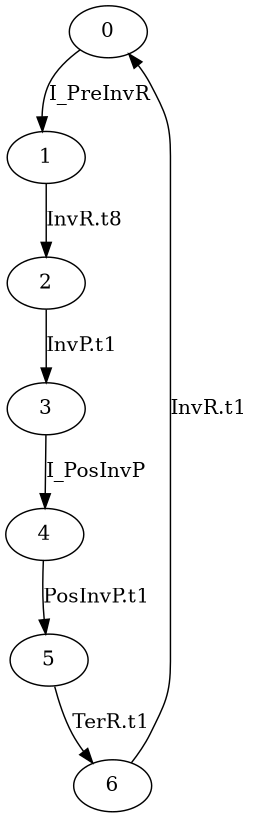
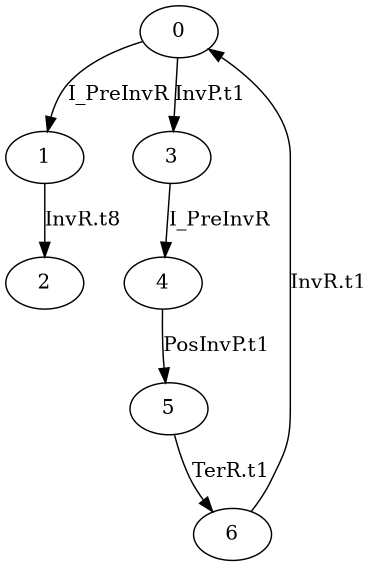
edge "2" -> "3": now "0" -> "3"
edge "3" -> "4": label "I_PosInvP" -> "I_PreInvR"
